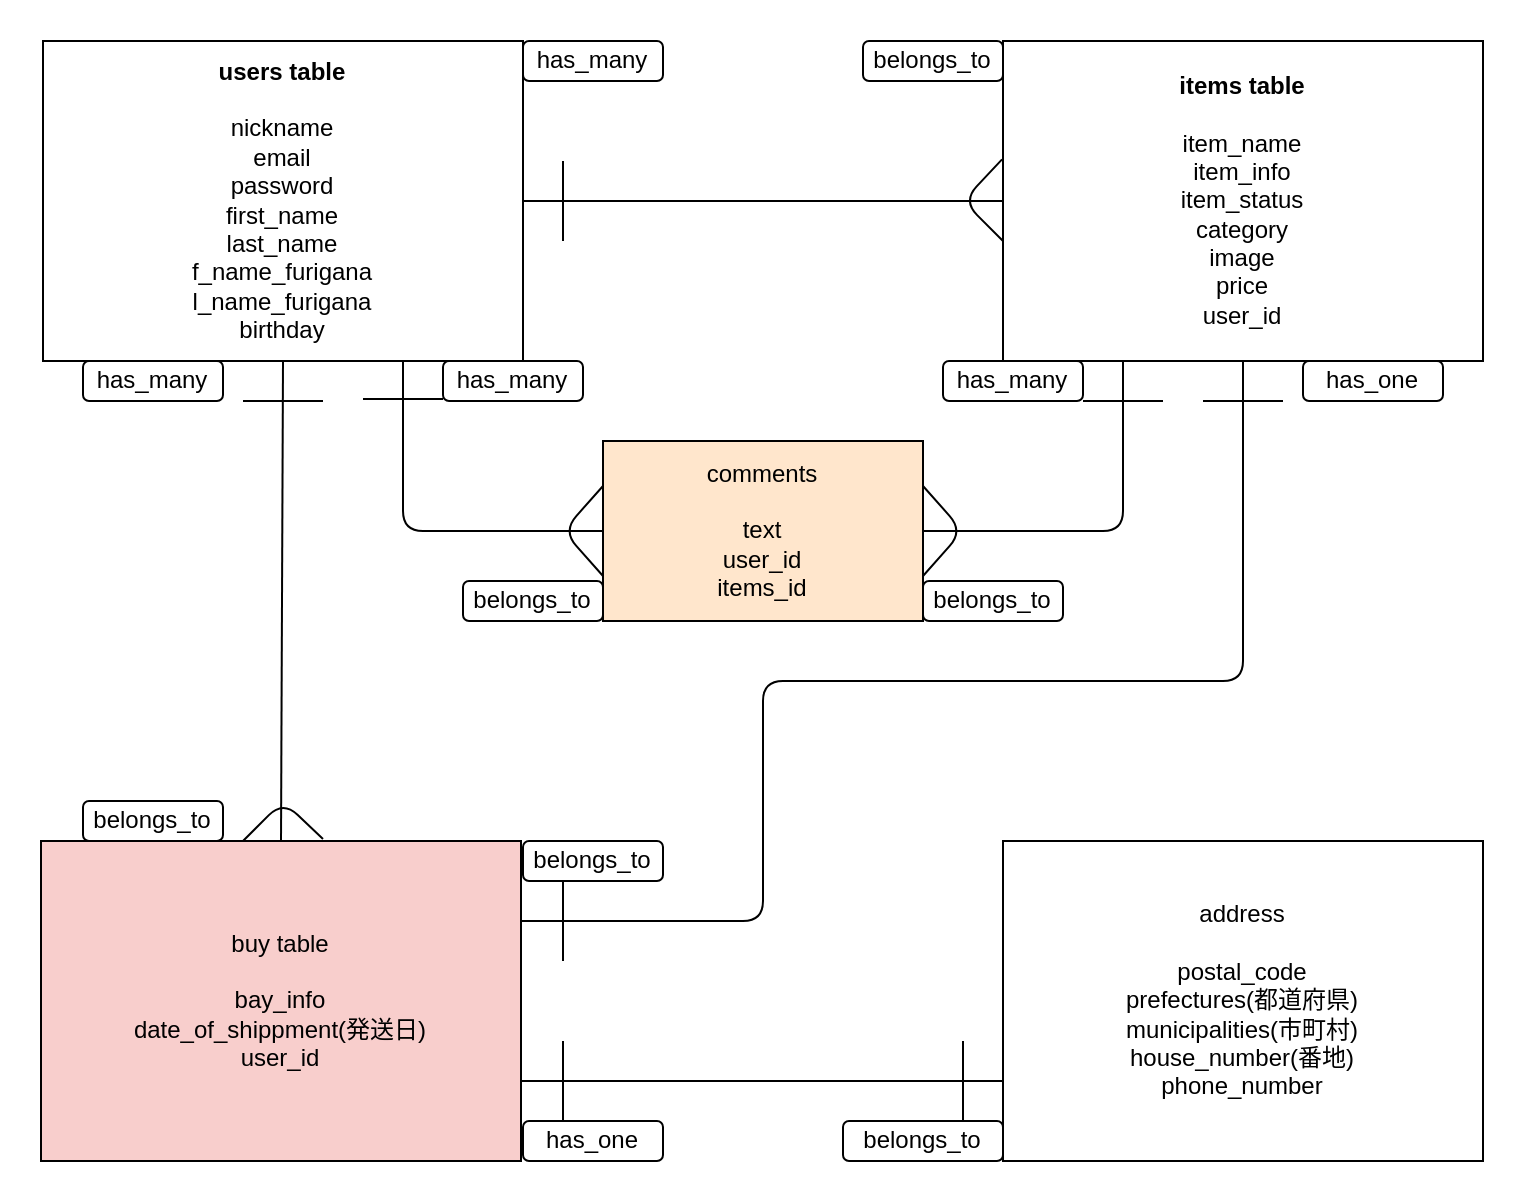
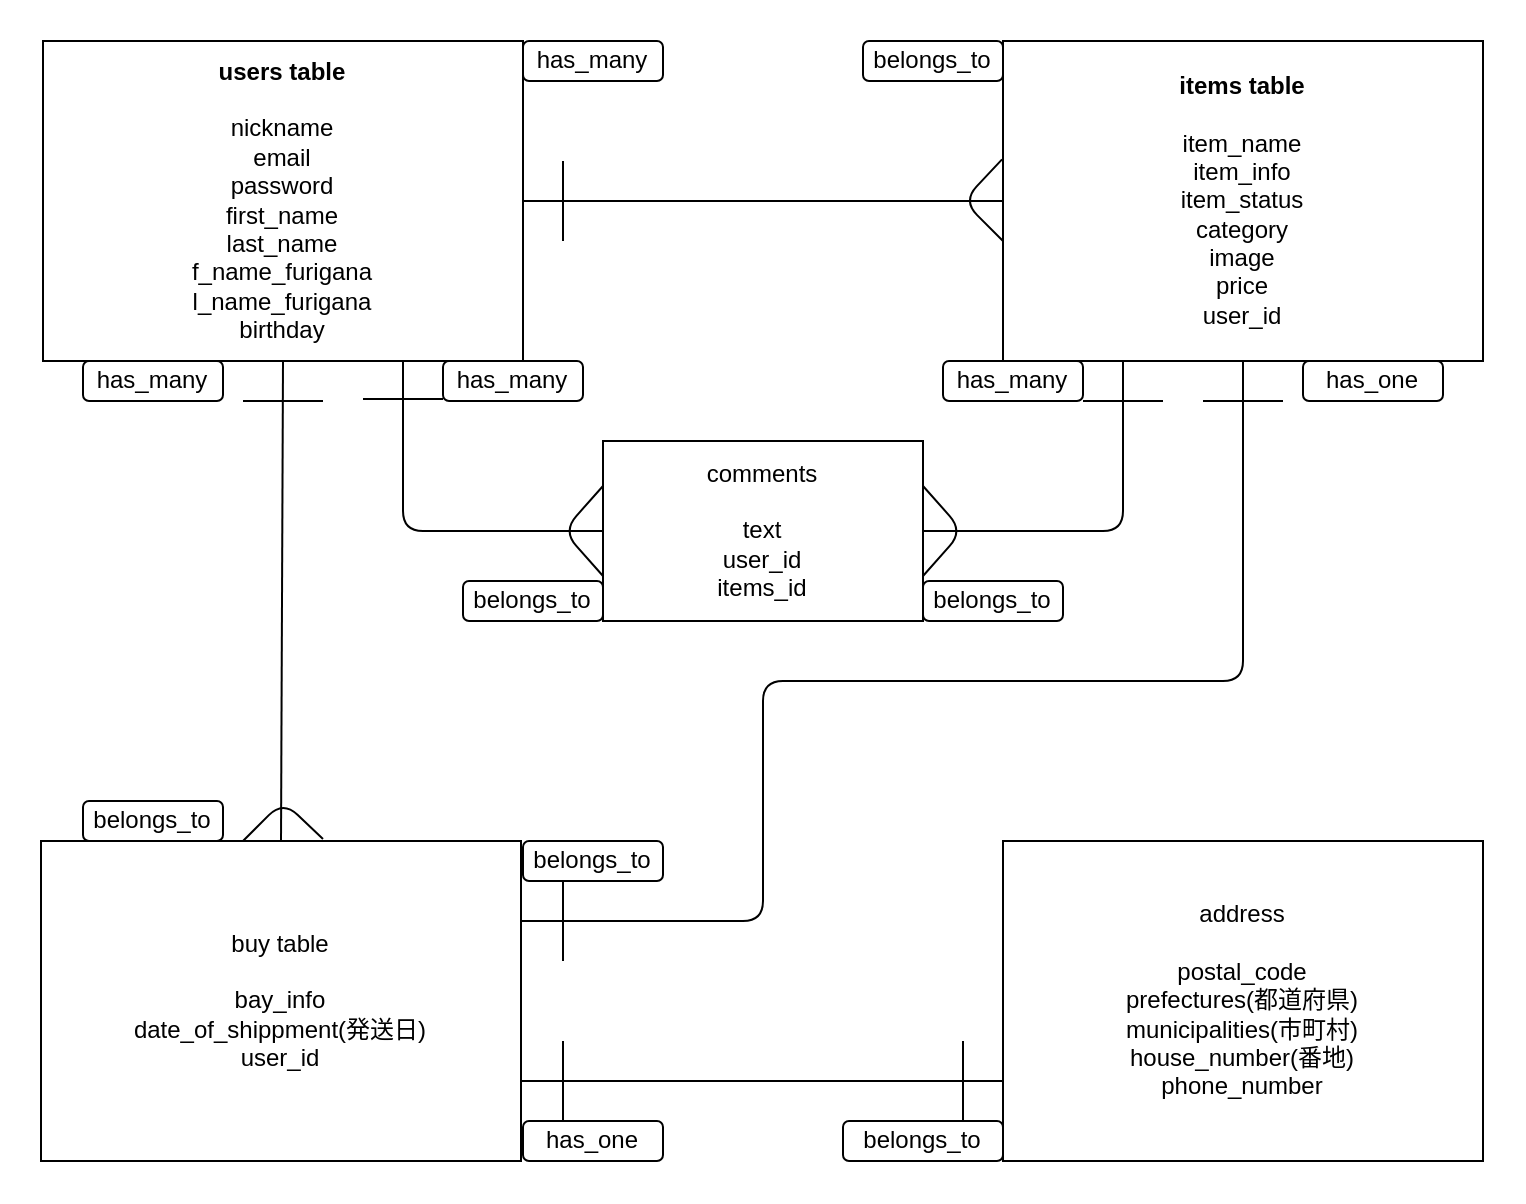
node "comments text user_id items_id": fillcolor #ffe6cc -> #ffffff
node "buy table bay_info date_of_shippment(発送日) user_id": fillcolor #f8cecc -> #ffffff
